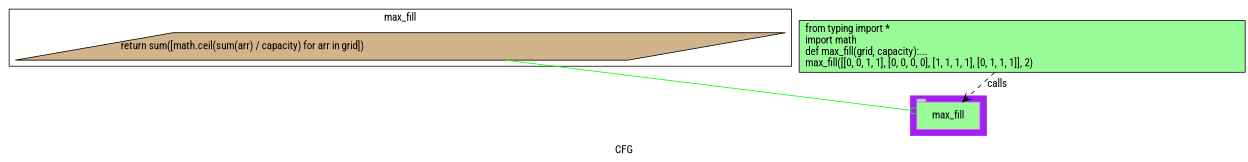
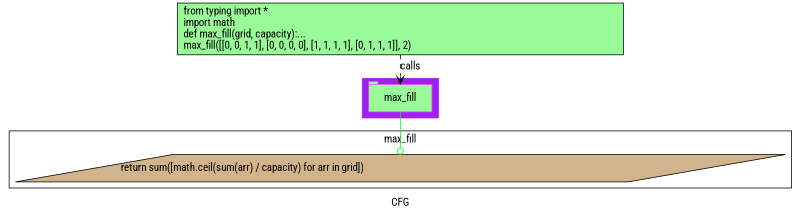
edge "return sum([math.ceil(sum(arr) / capacity) for arr in grid])" -> "max_fill": reversed
